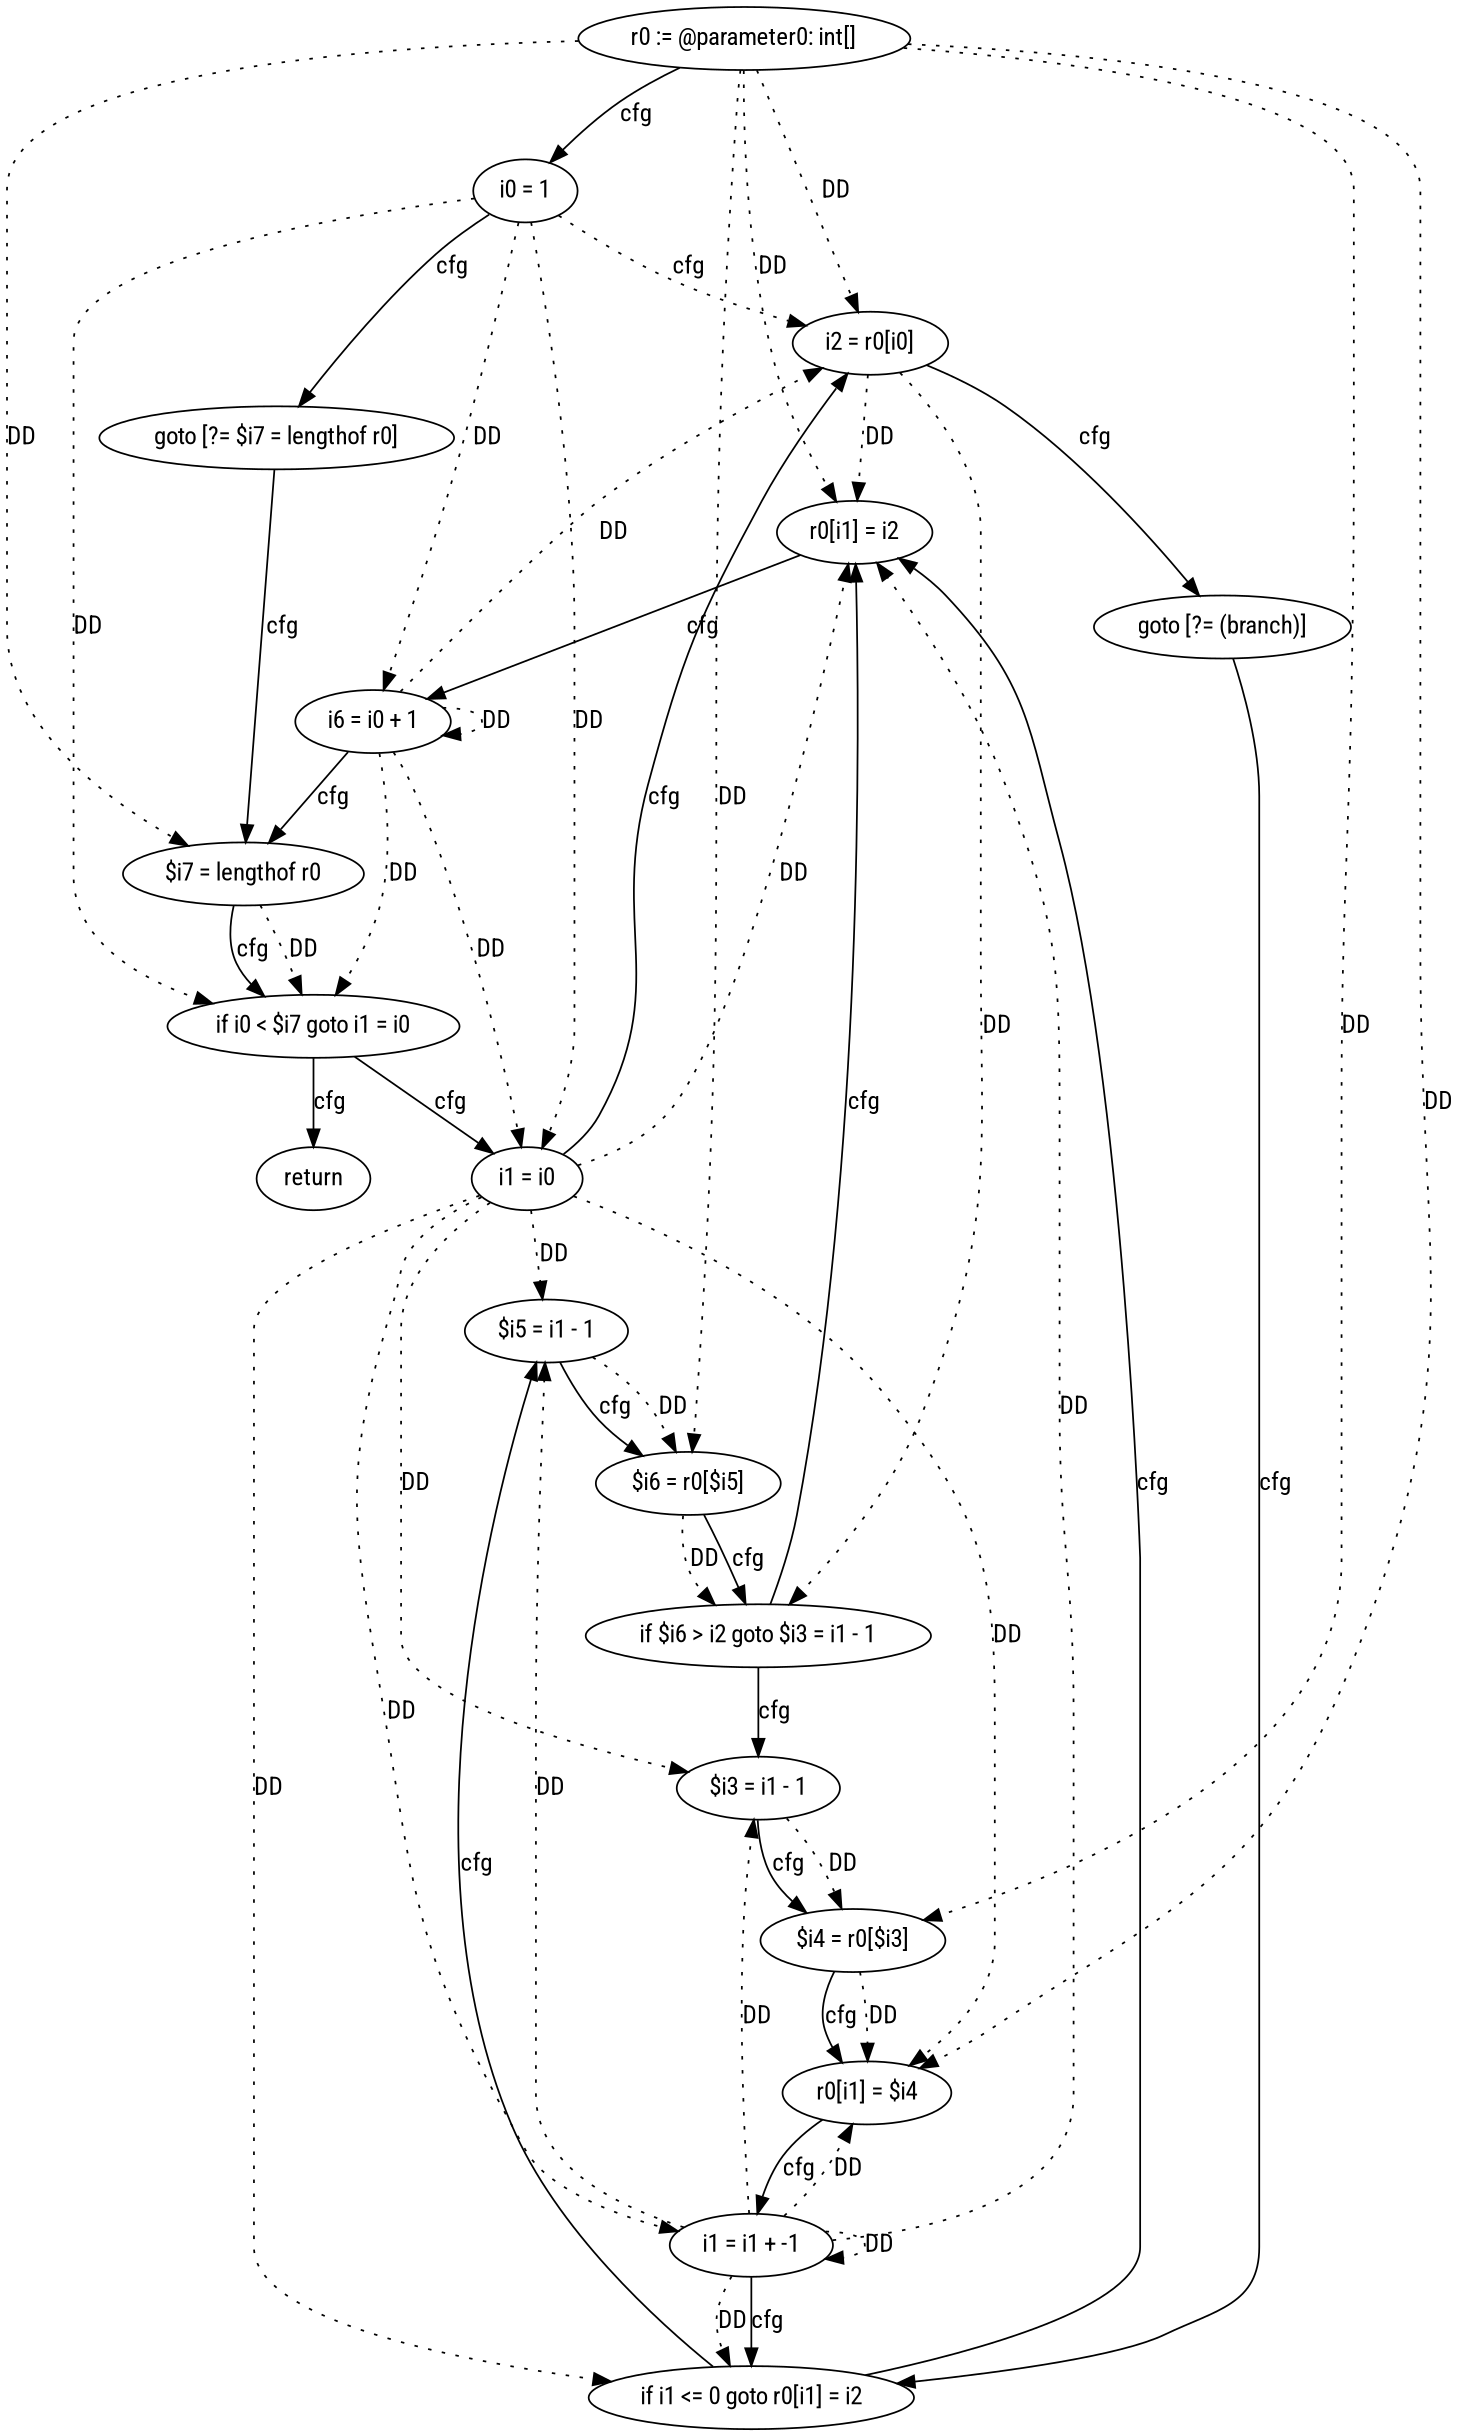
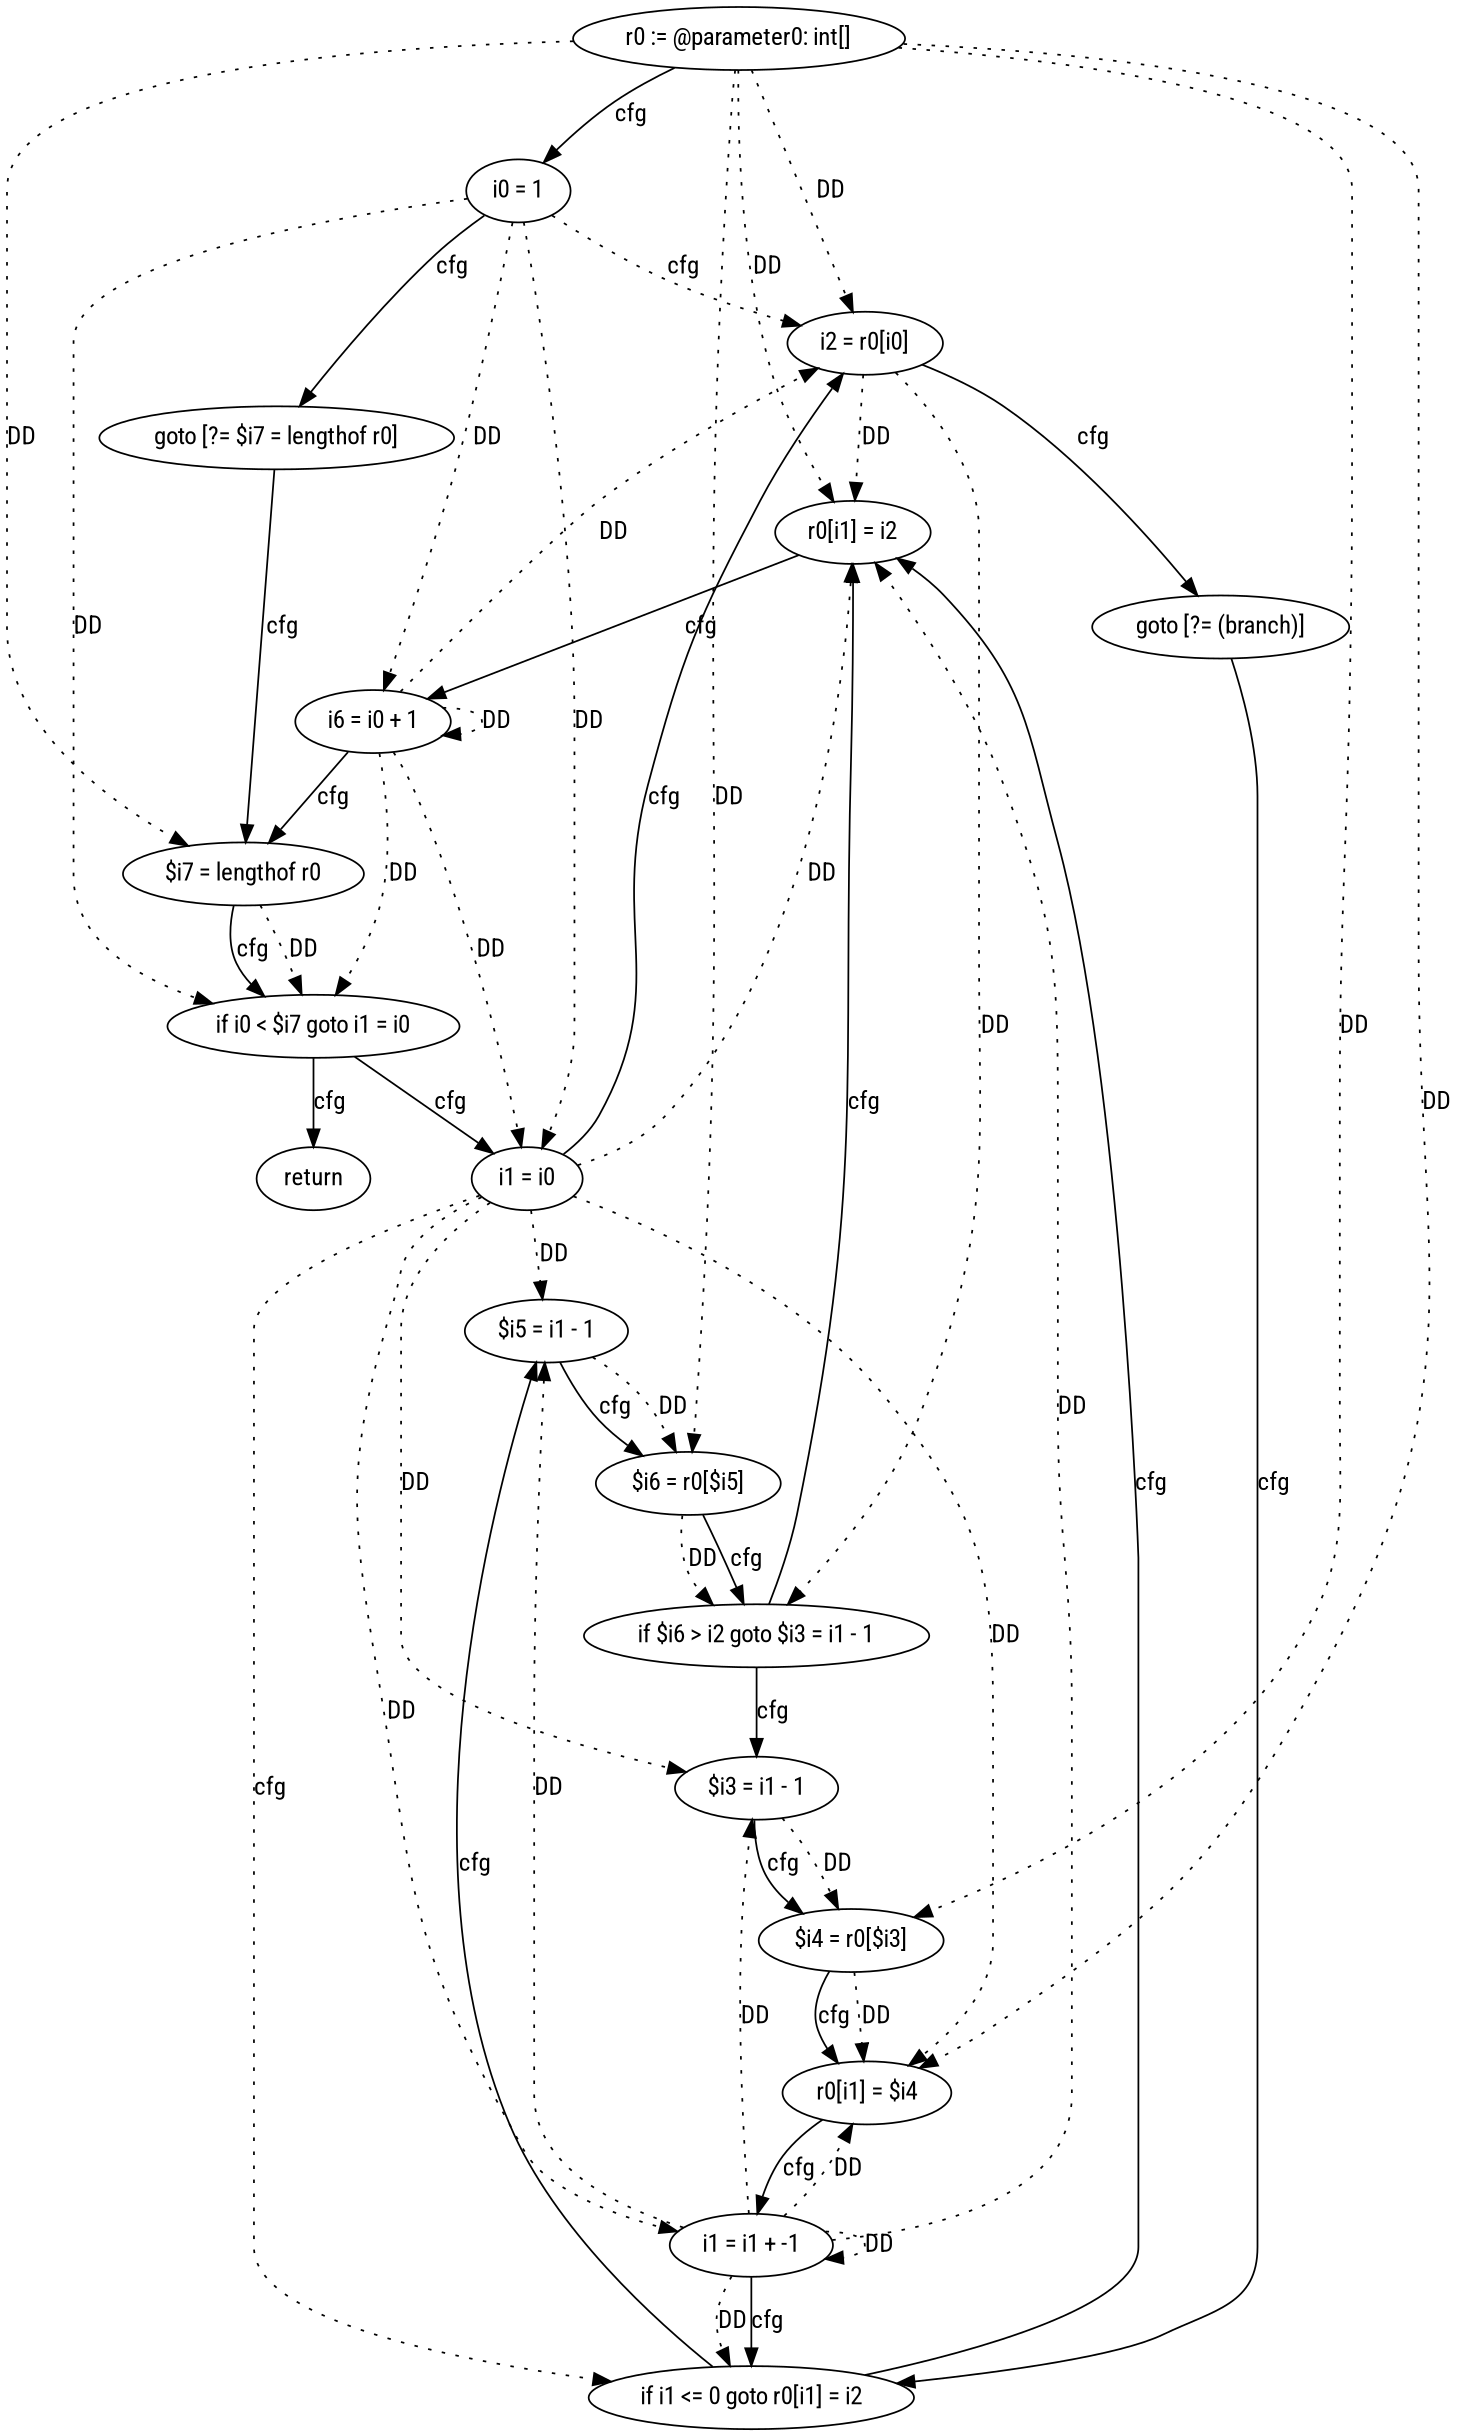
edge "i1 = i0" -> "if i1 <= 0 goto r0[i1] = i2": label "DD" -> "cfg"
